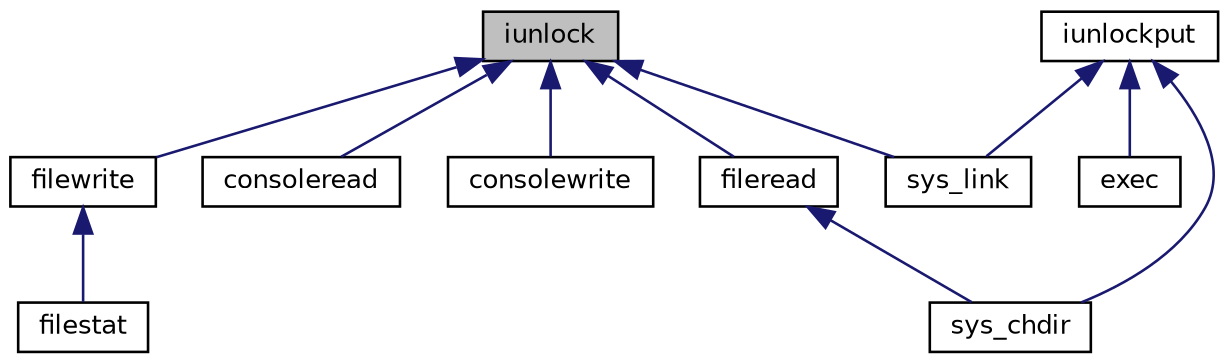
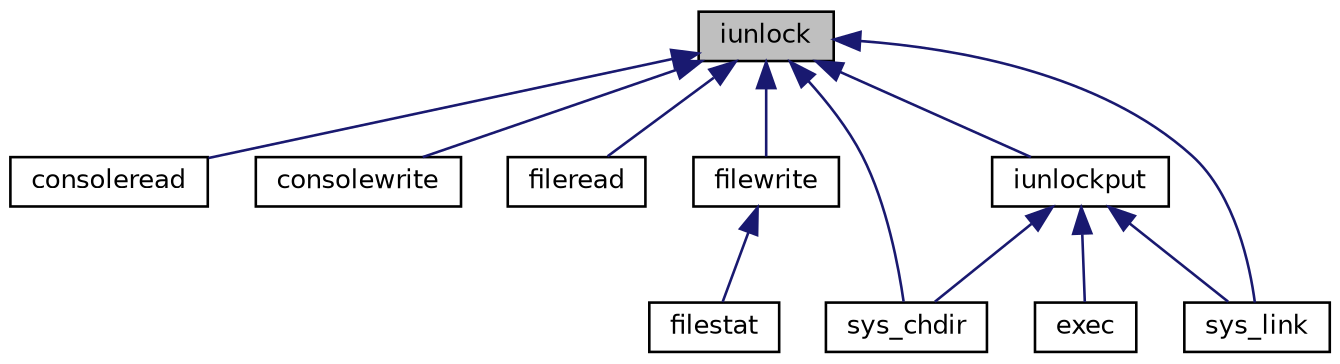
edge "iunlockput" -> "iunlock": added
edge "sys_chdir" -> "fileread": now "sys_chdir" -> "iunlock"
